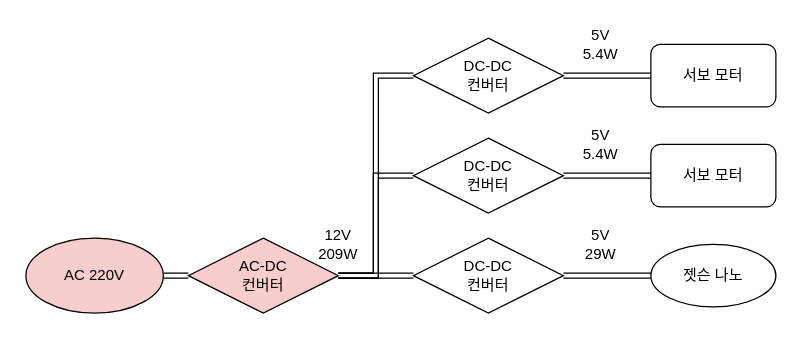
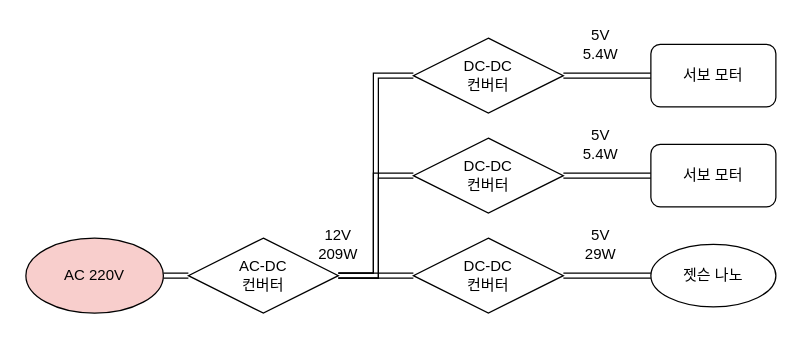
node "AC-DC 컨버터": fillcolor #f8cecc -> #ffffff
